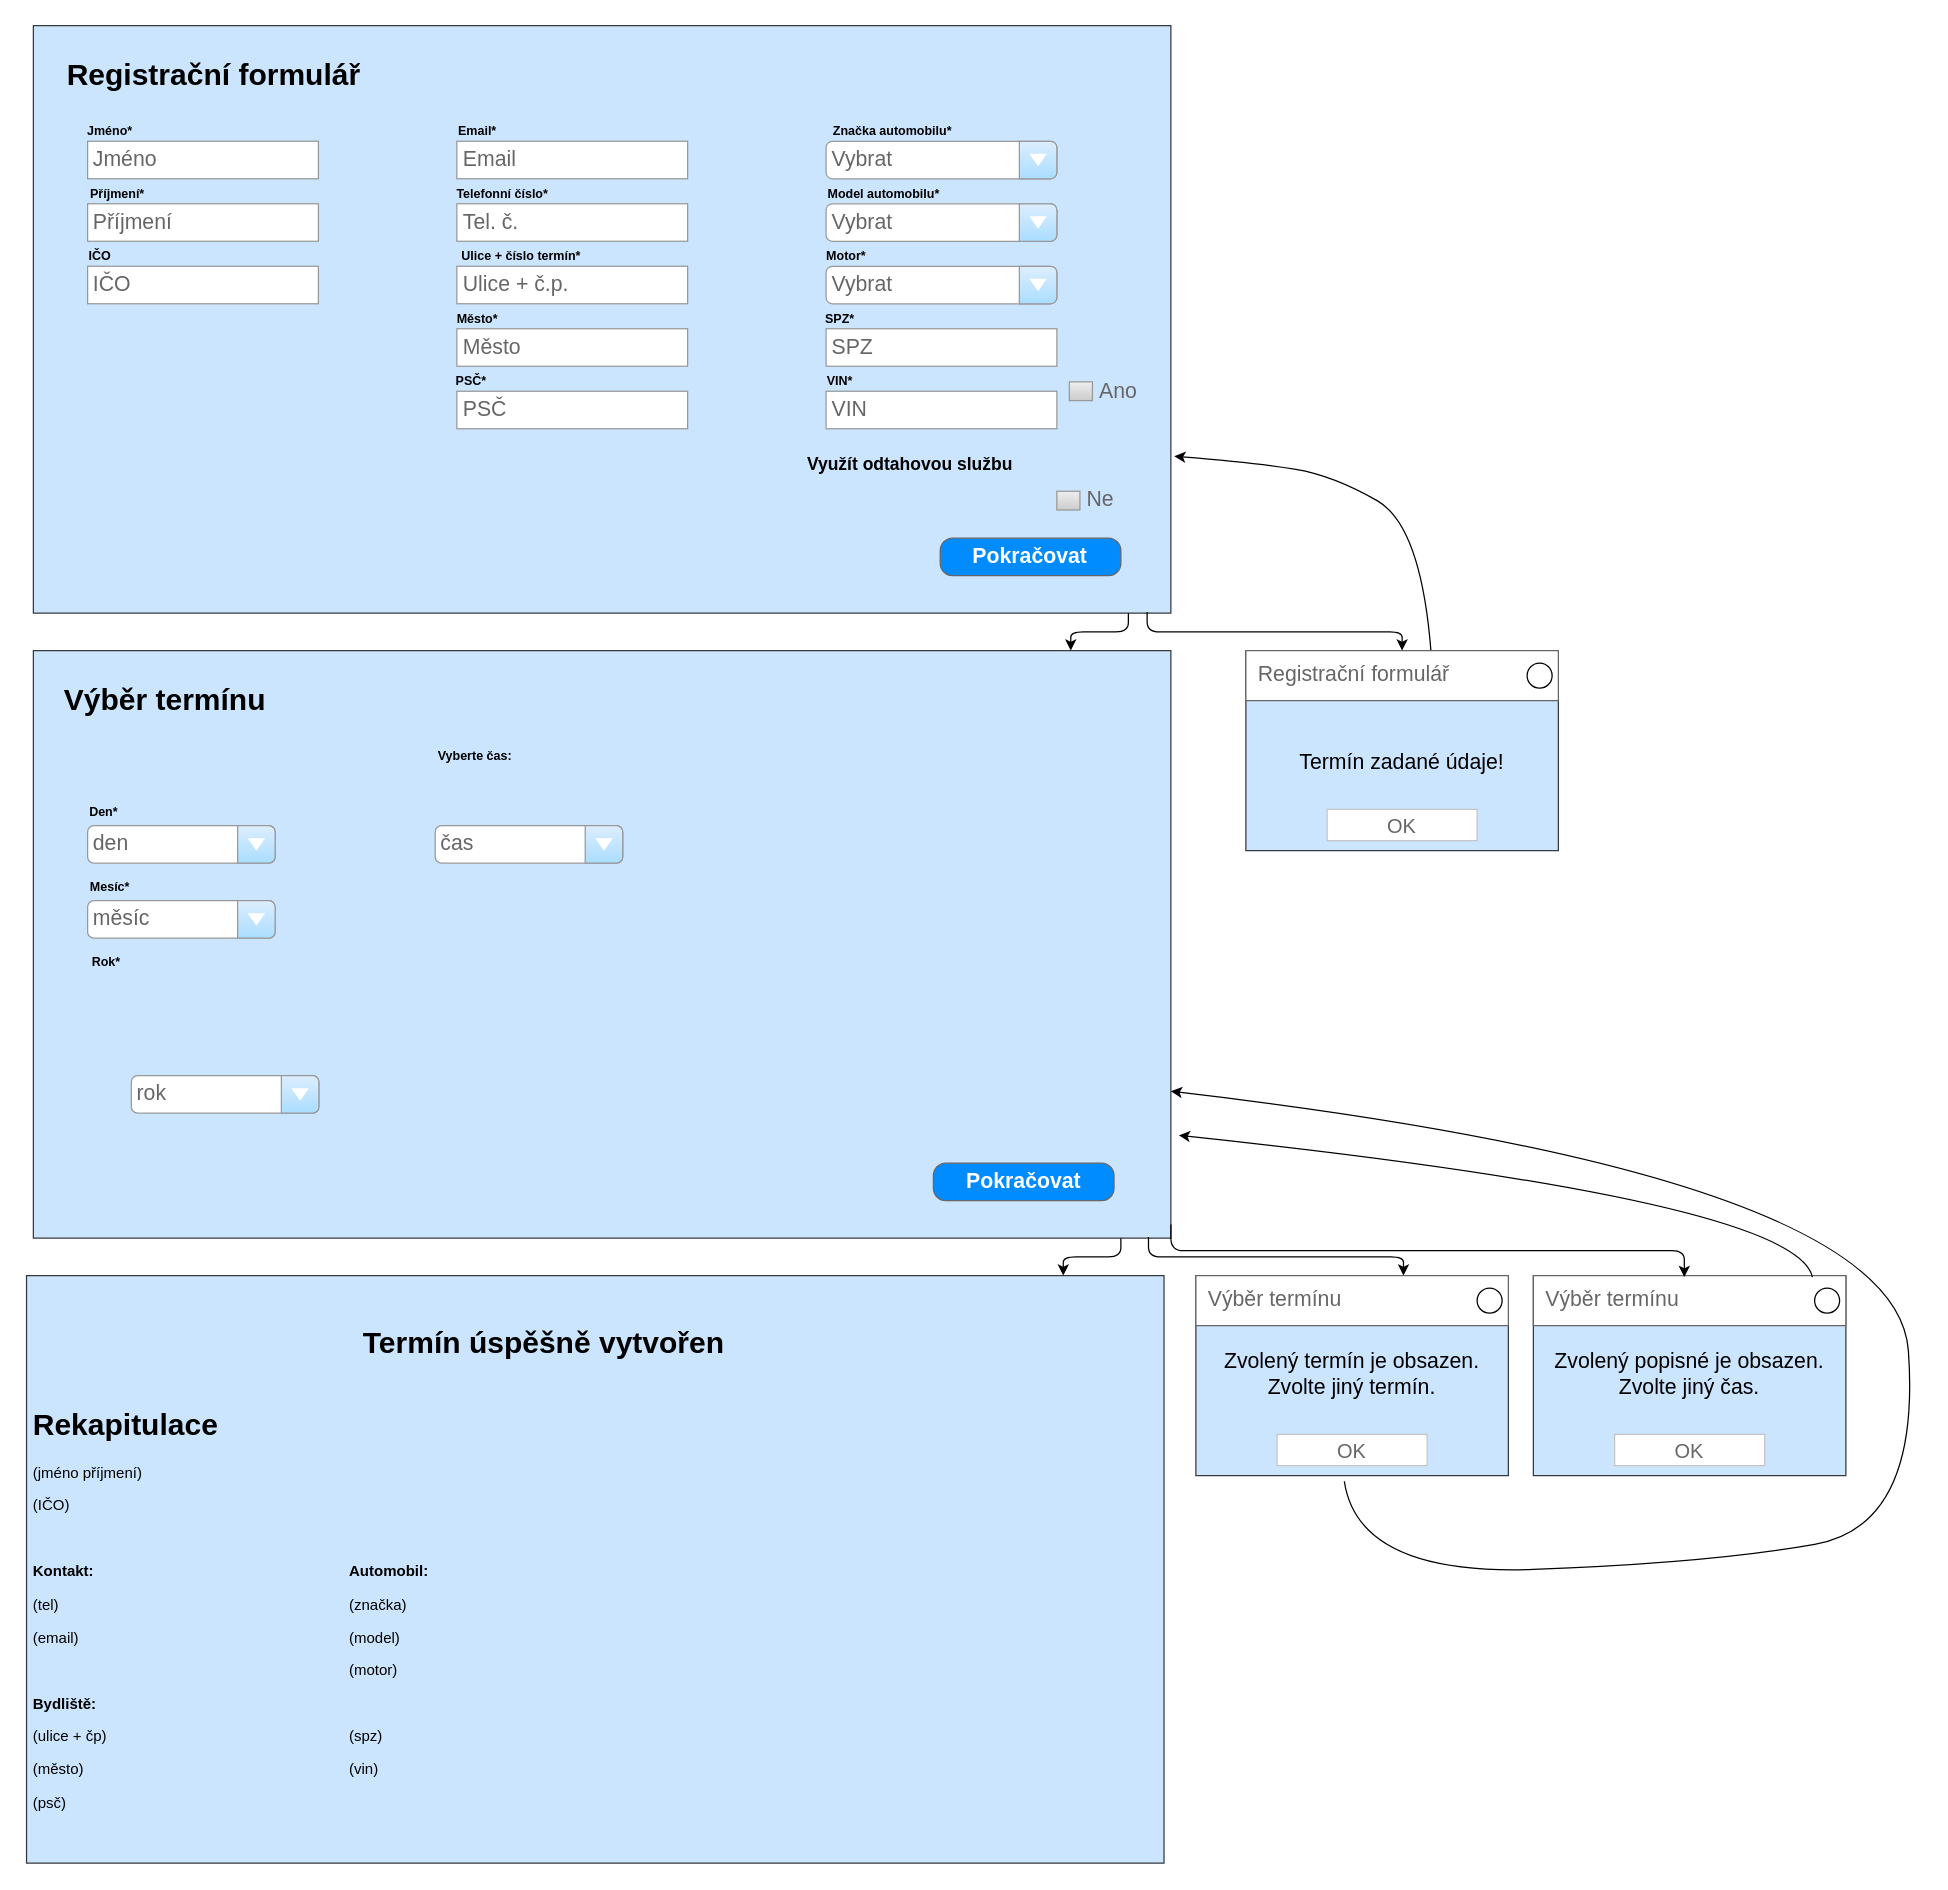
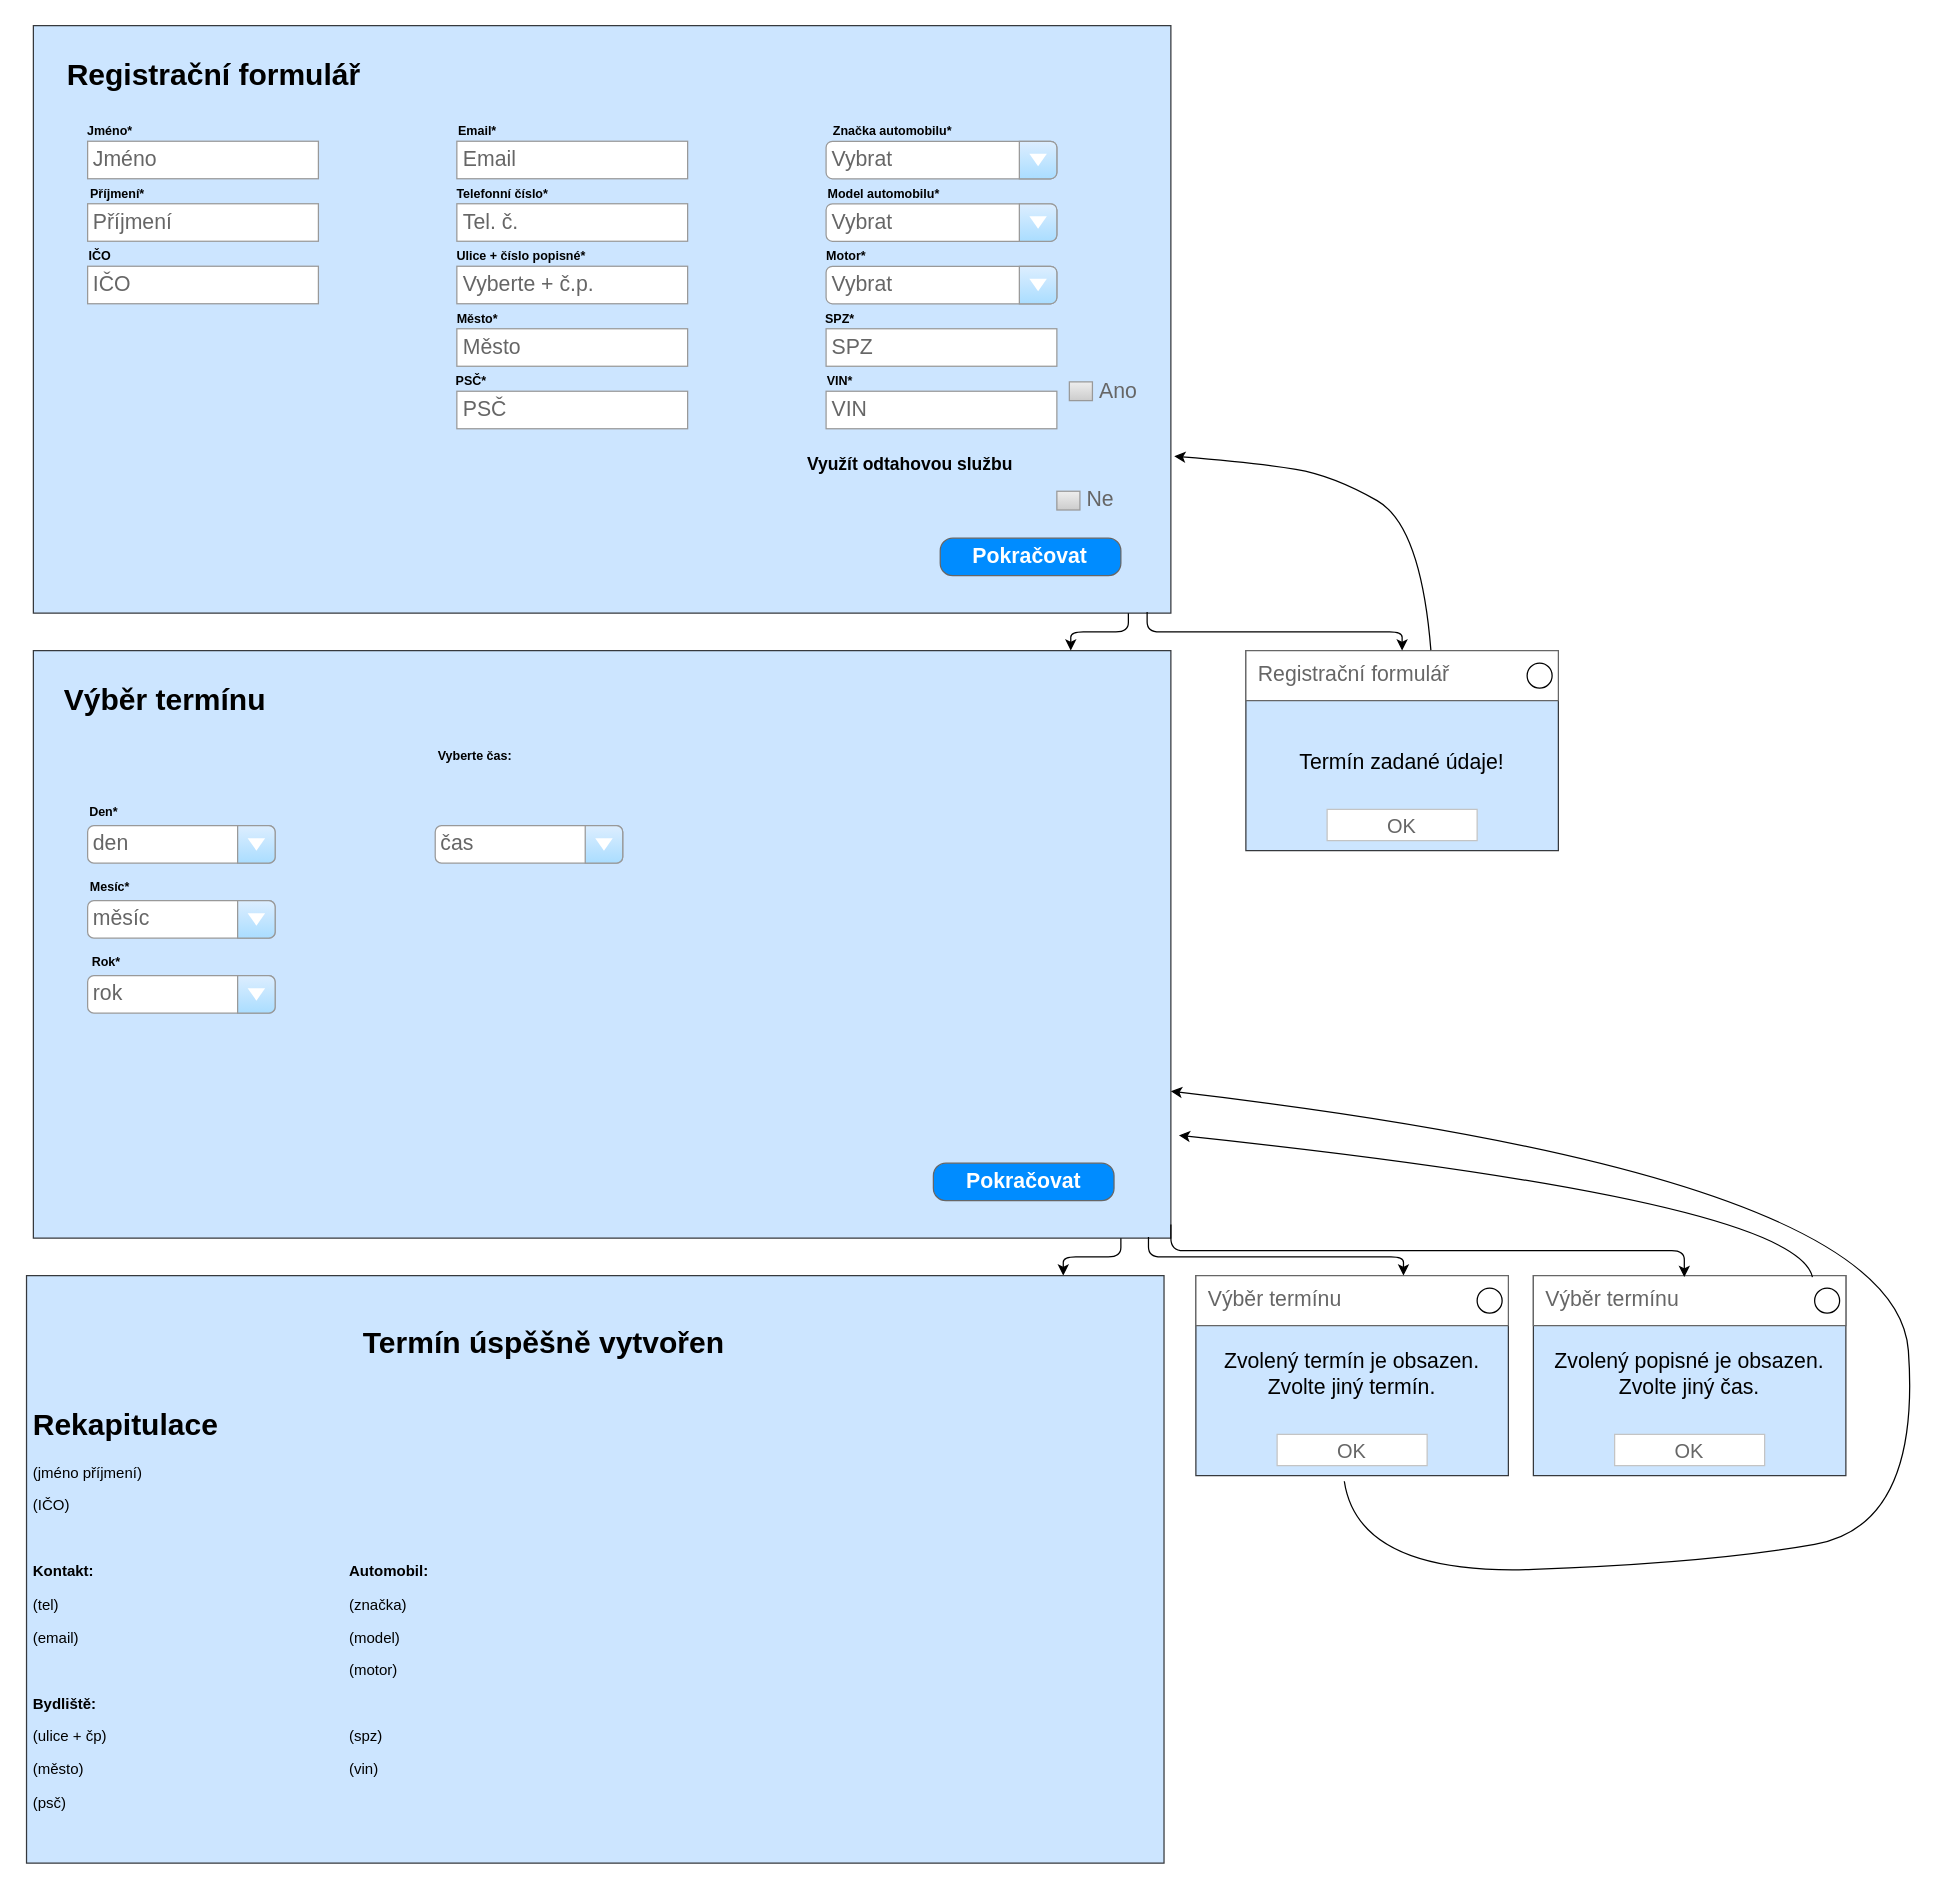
node "Ulice + číslo termín*": label "Ulice + číslo termín*" -> "Ulice + číslo popisné*"
node "Ulice + č.p.": label "Ulice + č.p." -> "Vyberte + č.p."
node "rok": moved (225, 1094) -> (181, 994)
